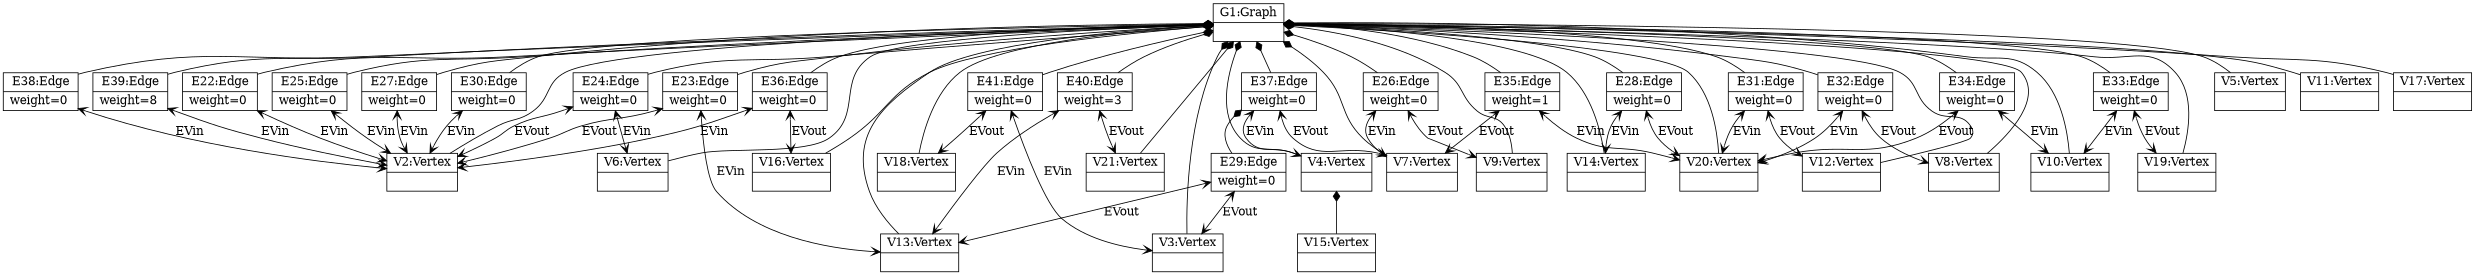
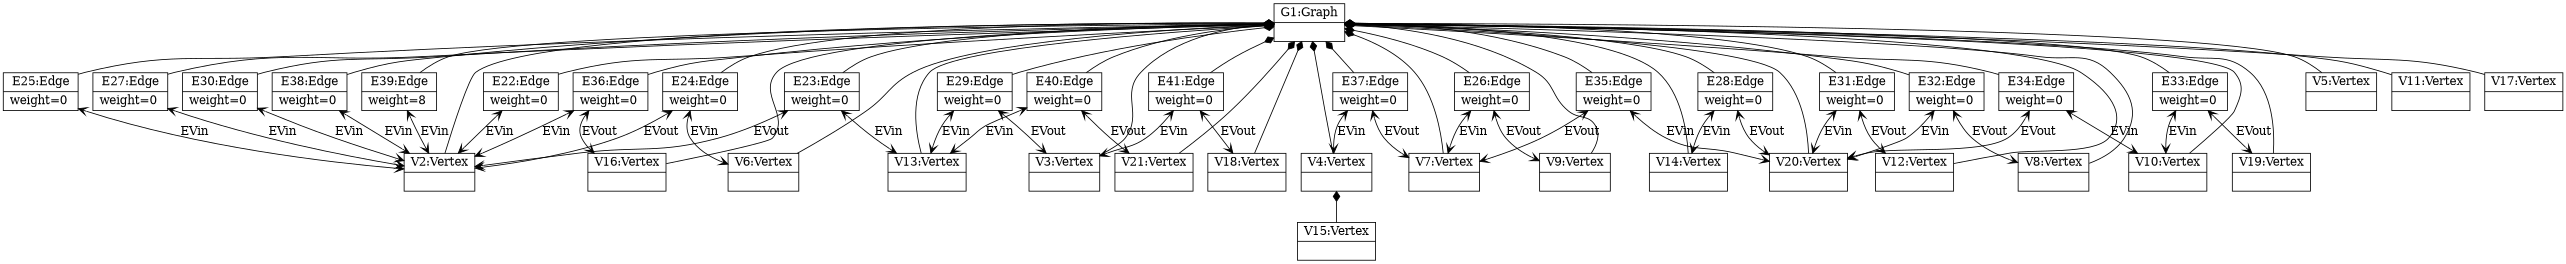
node "E40:Edge": text "weight=3" -> "weight=0"
node "E35:Edge": text "weight=1" -> "weight=0"
edge "E37:Edge" -- "E29:Edge": now "G1:Graph" -- "E29:Edge"
edge "E29:Edge" -- "V13:Vertex": label "EVout" -> "EVin"
